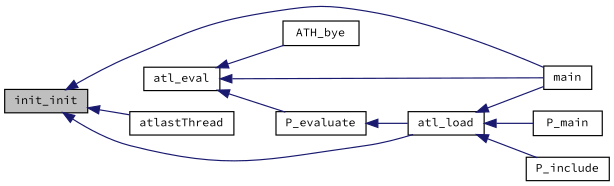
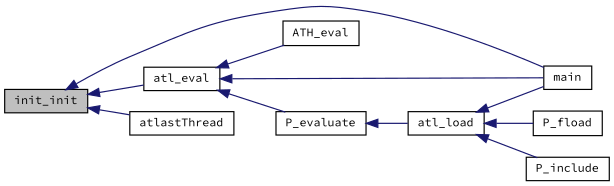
node "ATH_bye": label "ATH_bye" -> "ATH_eval"
node "P_main": label "P_main" -> "P_fload"
edge "atl_load" -> "init_init": now "atl_eval" -> "init_init"
